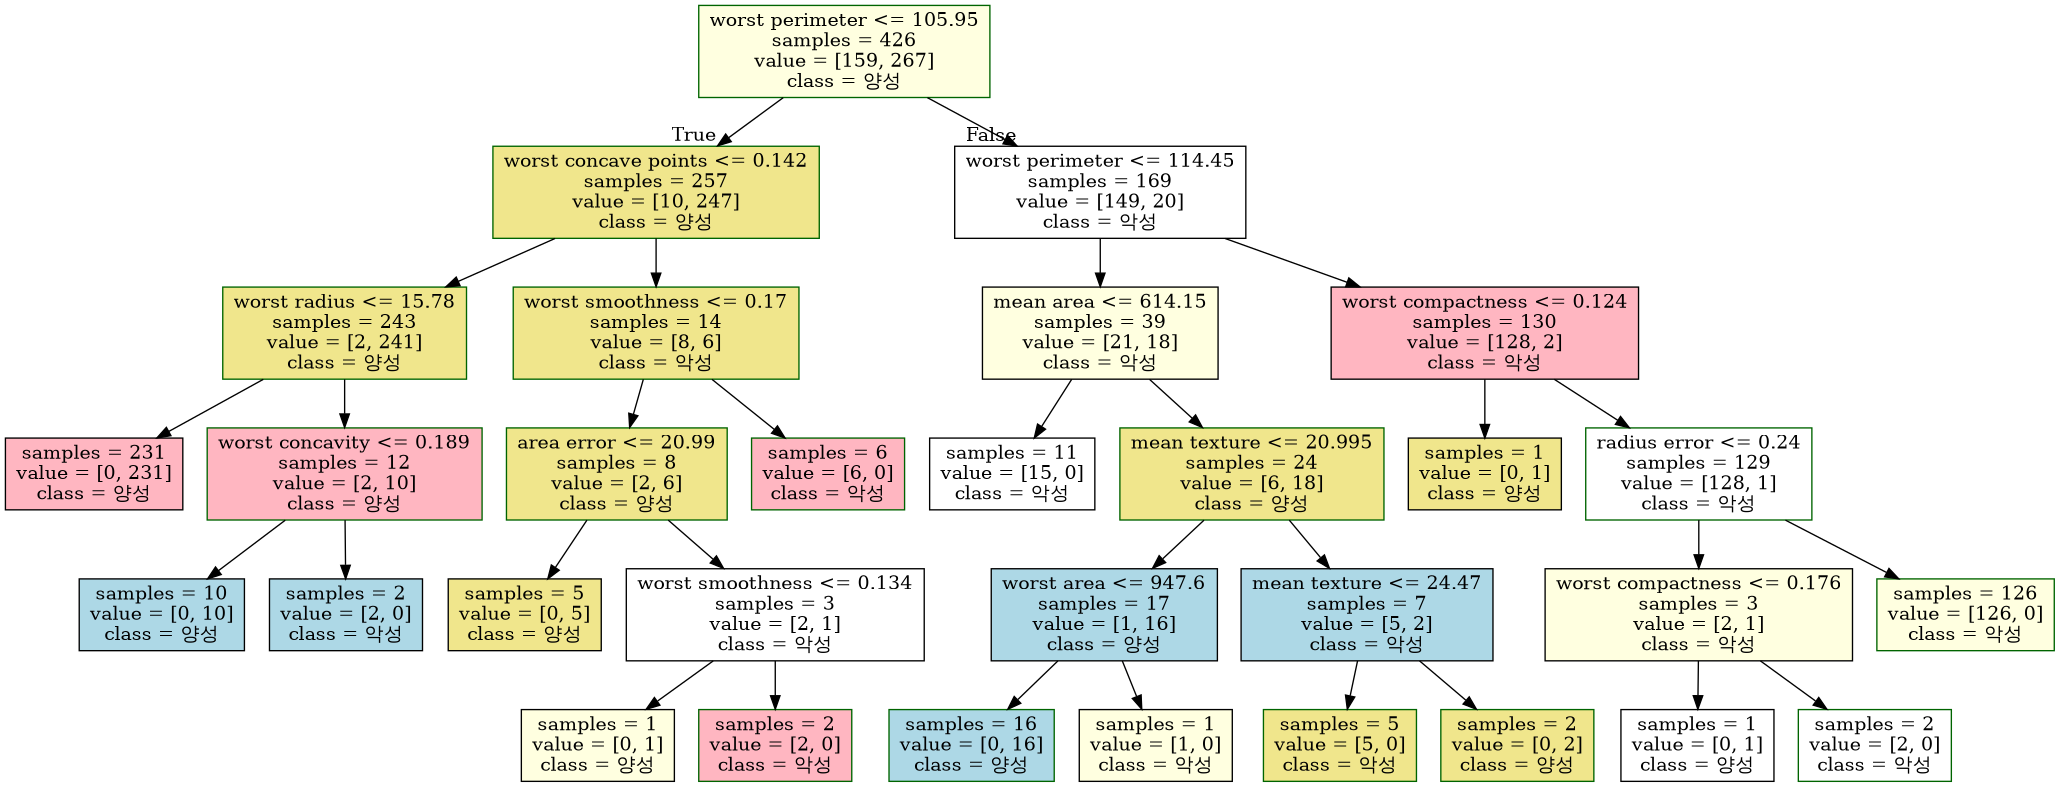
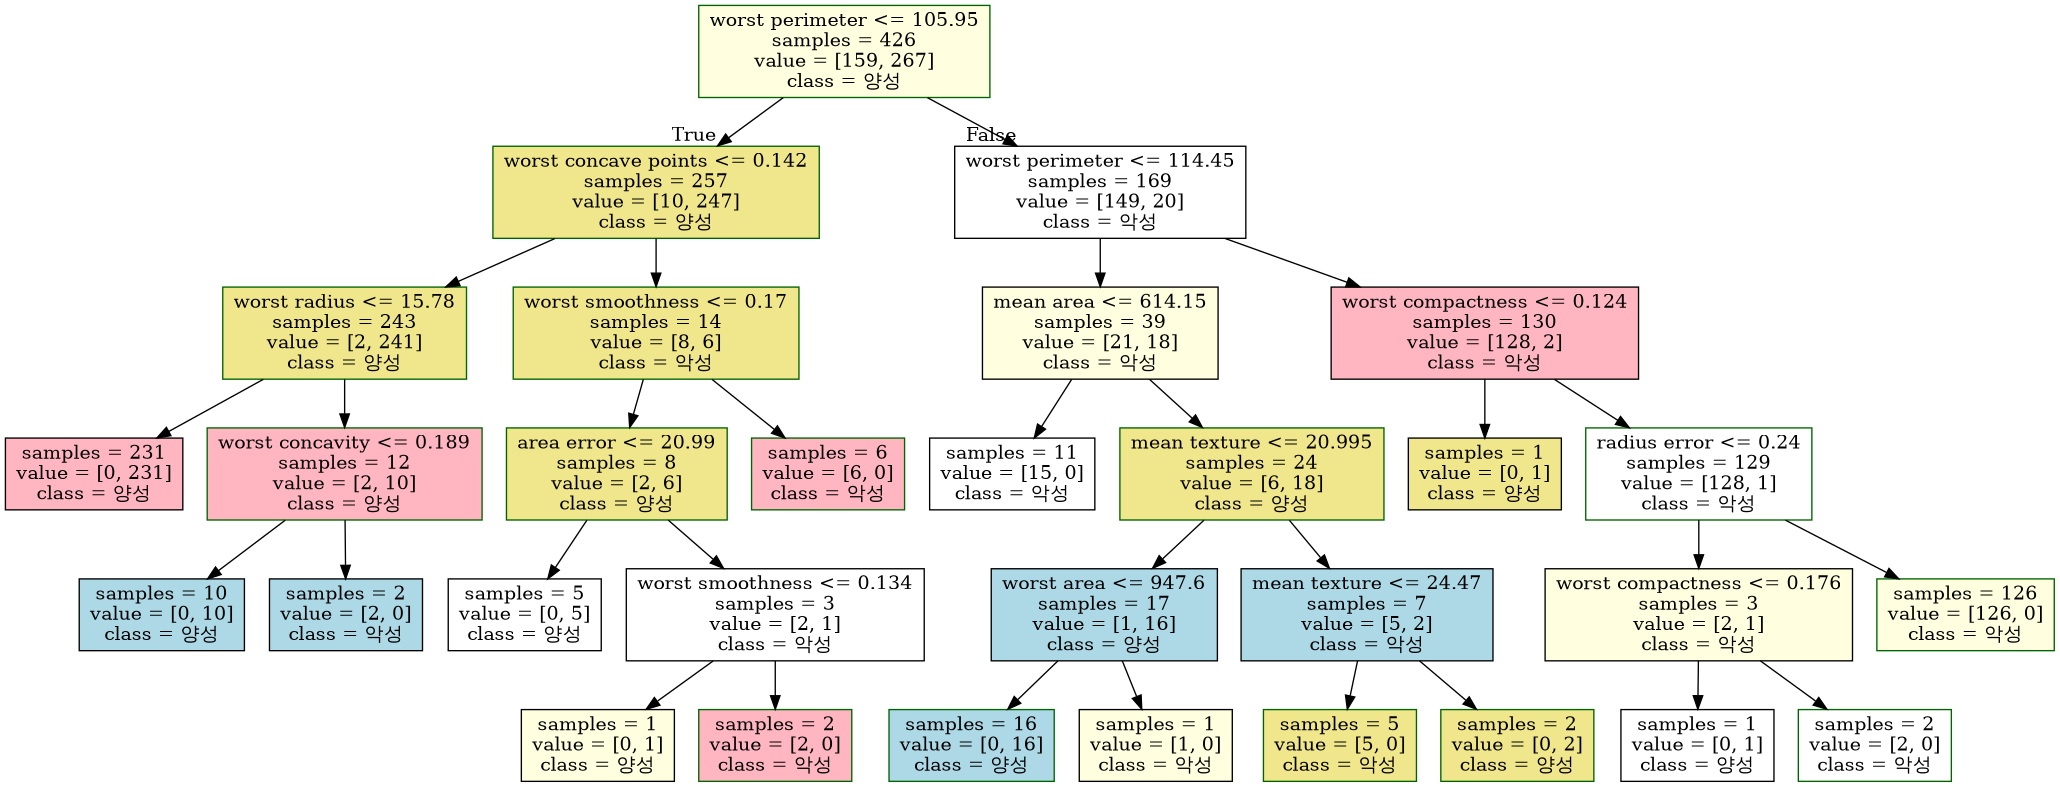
node "samples = 5 value = [0, 5] class = 양성": fillcolor khaki -> white
